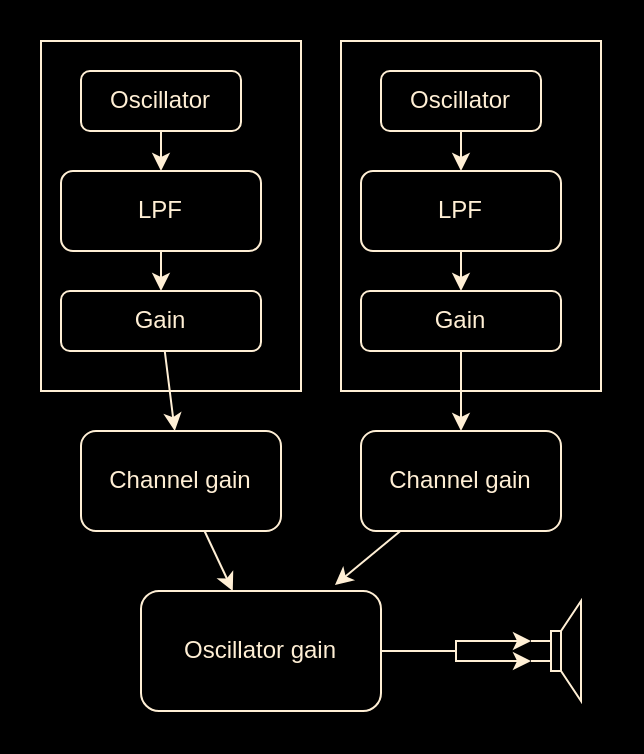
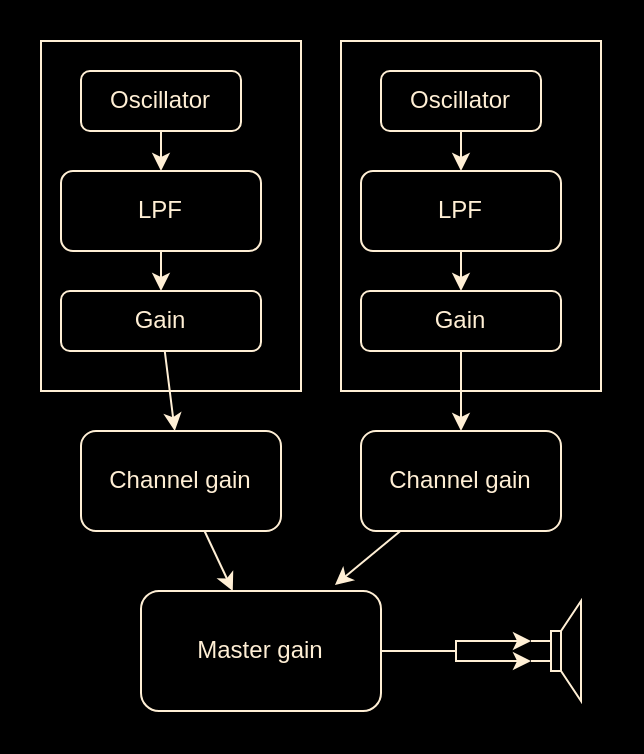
node "Oscillator gain": label "Oscillator gain" -> "Master gain"
